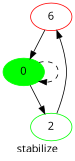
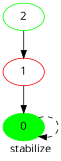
node "6": label "6" -> "1"
edge "0" -> "2": removed
